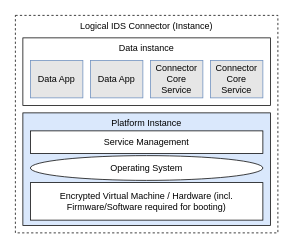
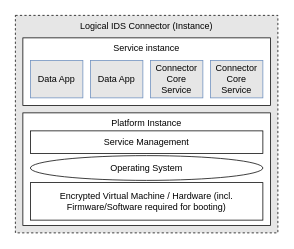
node "Logical IDS Connector (Instance)": fillcolor #ffffff -> #e6e6e6
node "Data instance": label "Data instance" -> "Service instance"
node "Platform Instance": fillcolor #dae8fc -> #ffffff
